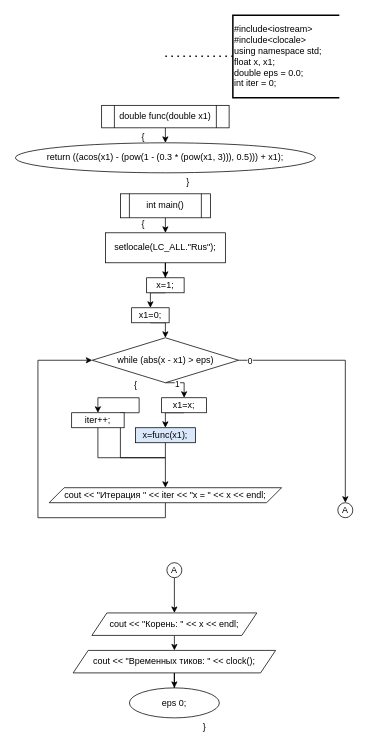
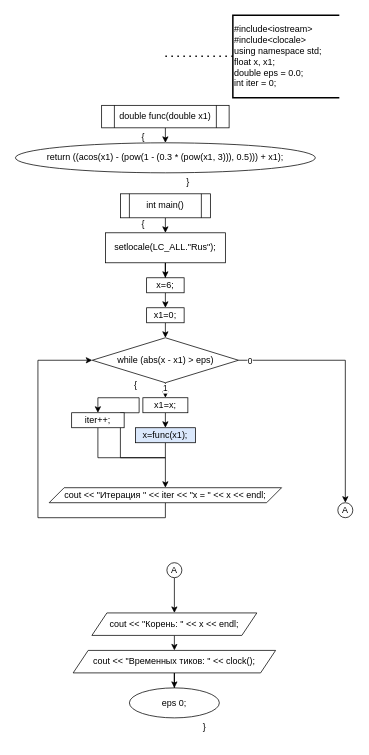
node "x=1;": label "x=1;" -> "x=6;"
node "x1=0;": moved (150, 315) -> (165, 315)
node "x1=x;": moved (184, 405) -> (165, 405)
